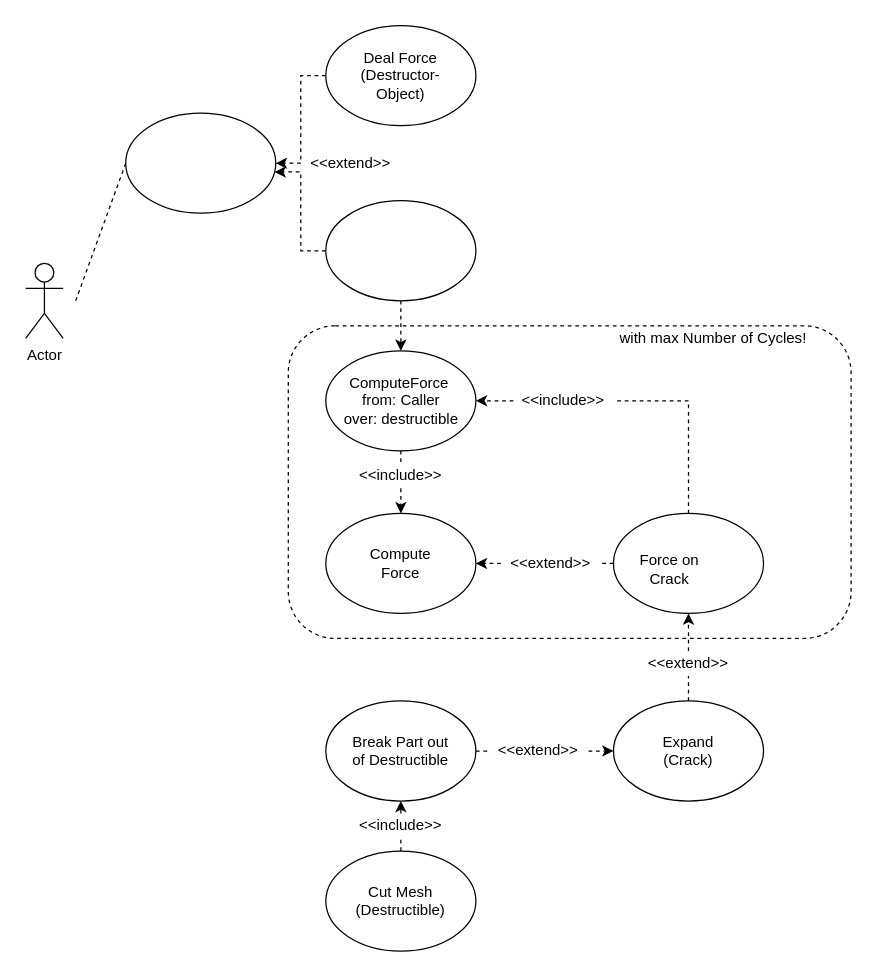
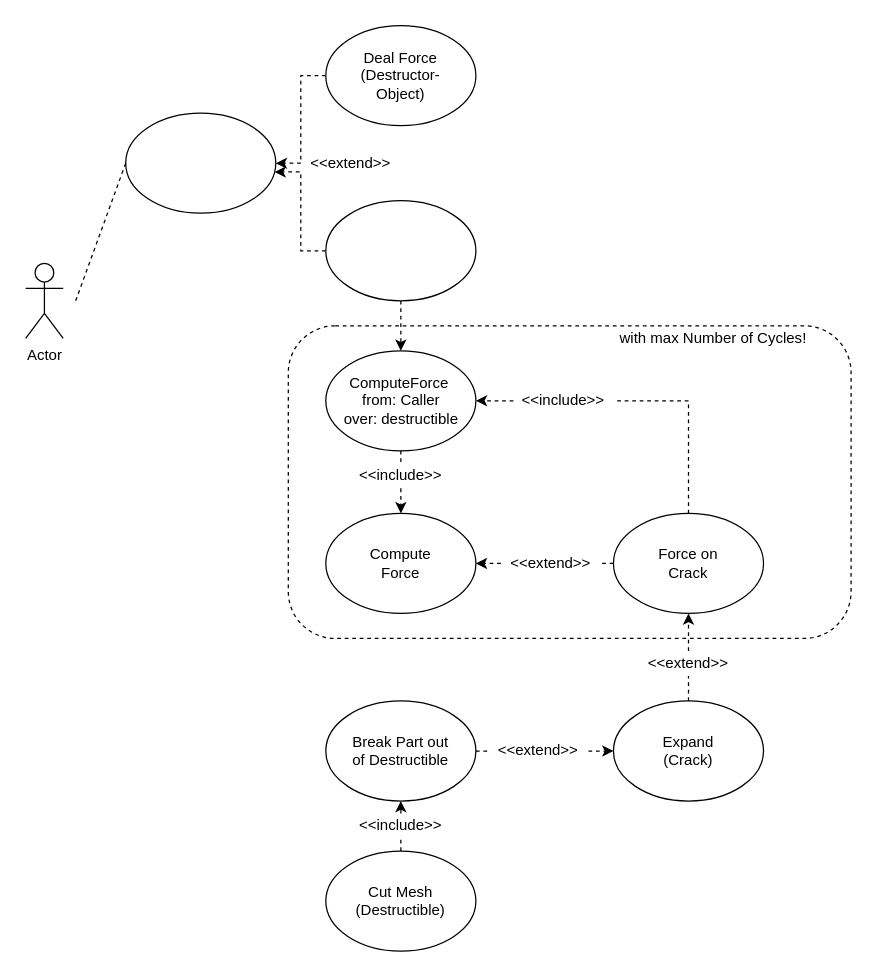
node "Force on Crack": moved (669, 569) -> (688, 563)
